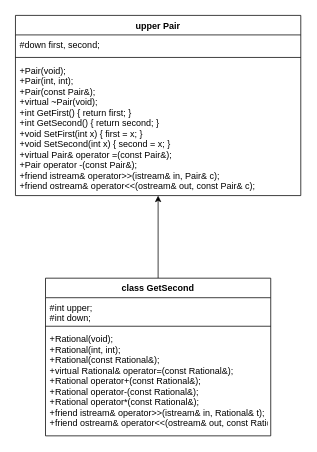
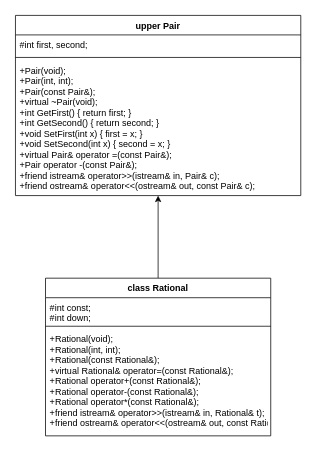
node "#down first, second;": label "#down first, second;" -> "#int first, second;"
node "class GetSecond": label "class GetSecond" -> "class Rational"
node "#int upper; #int down;": label "#int upper; #int down;" -> "#int const; #int down;"
